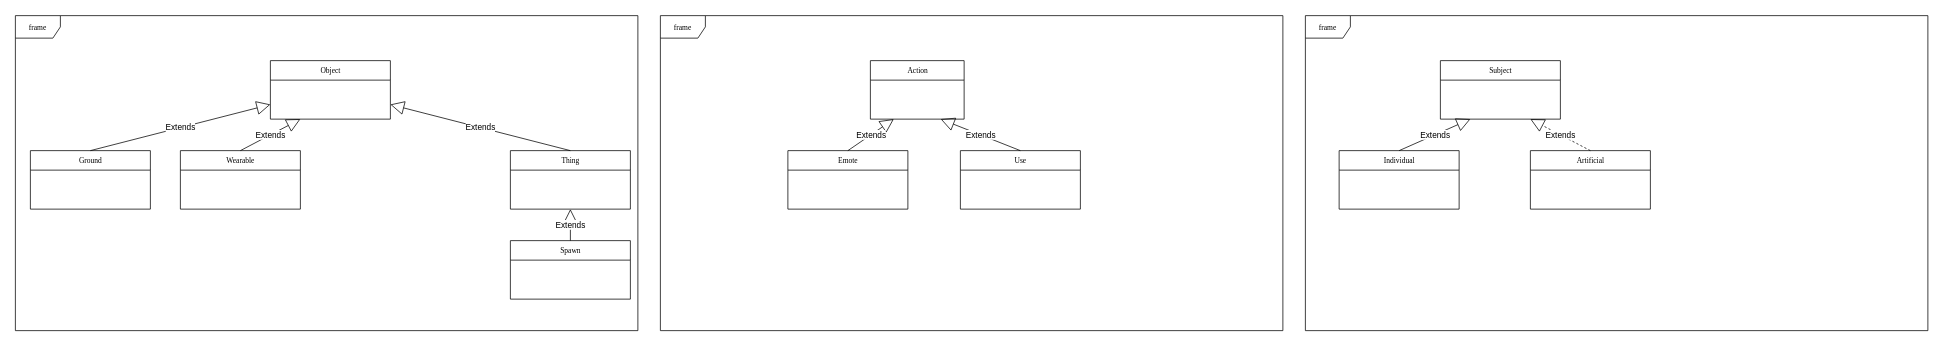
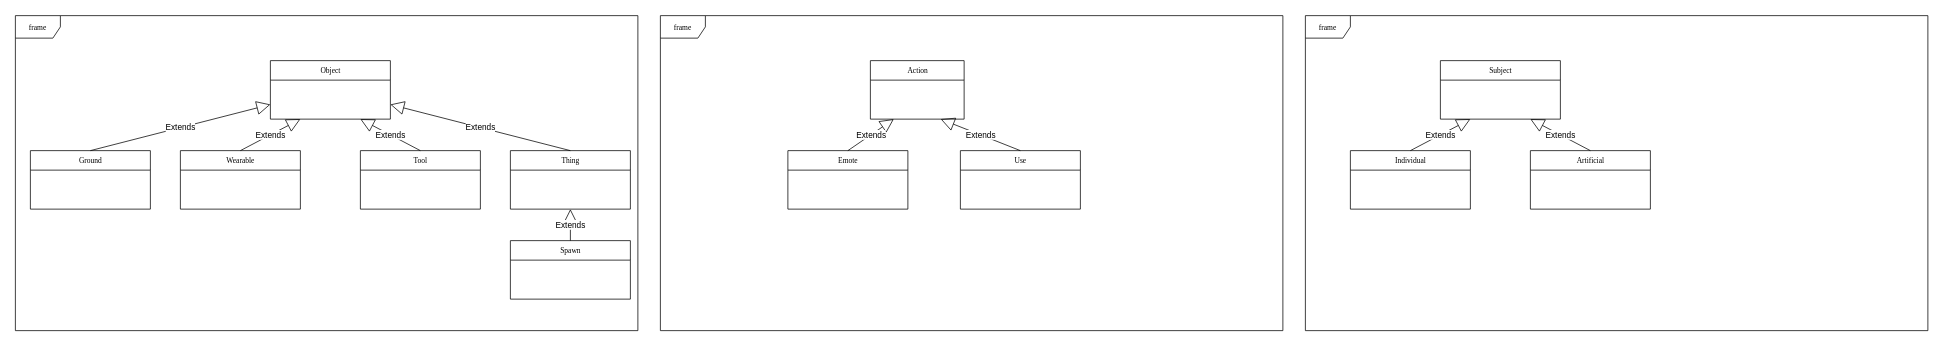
edge "Tool" -> "Object": added, label "Extends"
edge "Artificial" -> "Subject": style dashed -> solid
node "Tool": added
node "Individual": moved (1399, 180) -> (1410, 180)
